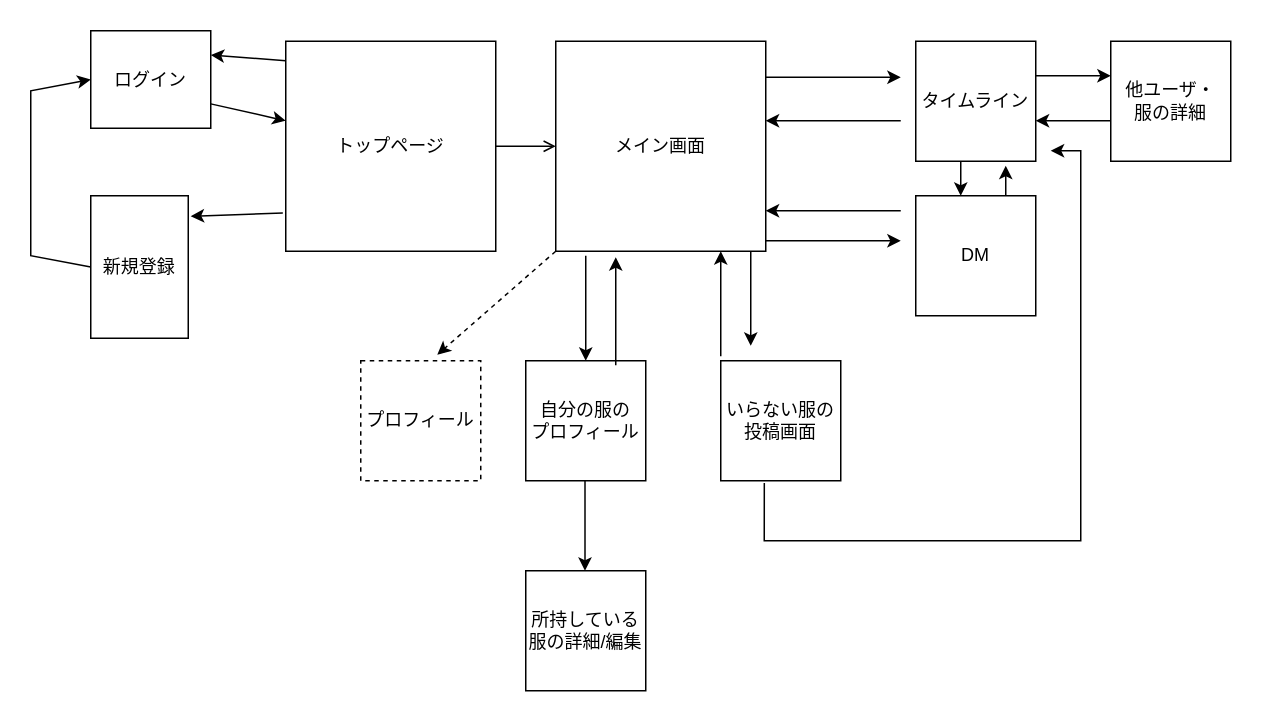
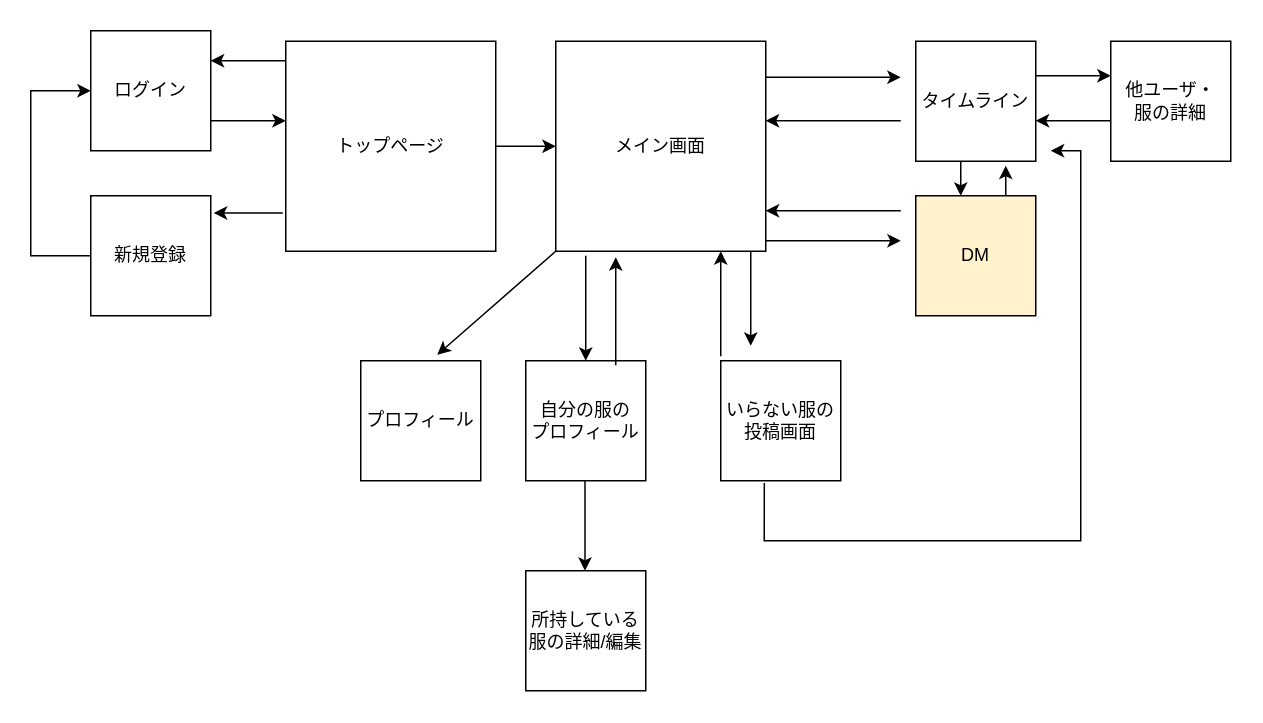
node "ログイン": size 120x98 -> 120x120
edge "トップページ" -> "メイン画面": arrowhead open -> classic
node "DM": fillcolor #ffffff -> #fff2cc
node "新規登録": size 98x143 -> 120x120
edge "メイン画面" -> "プロフィール": style dashed -> solid
node "プロフィール": style dashed -> solid
